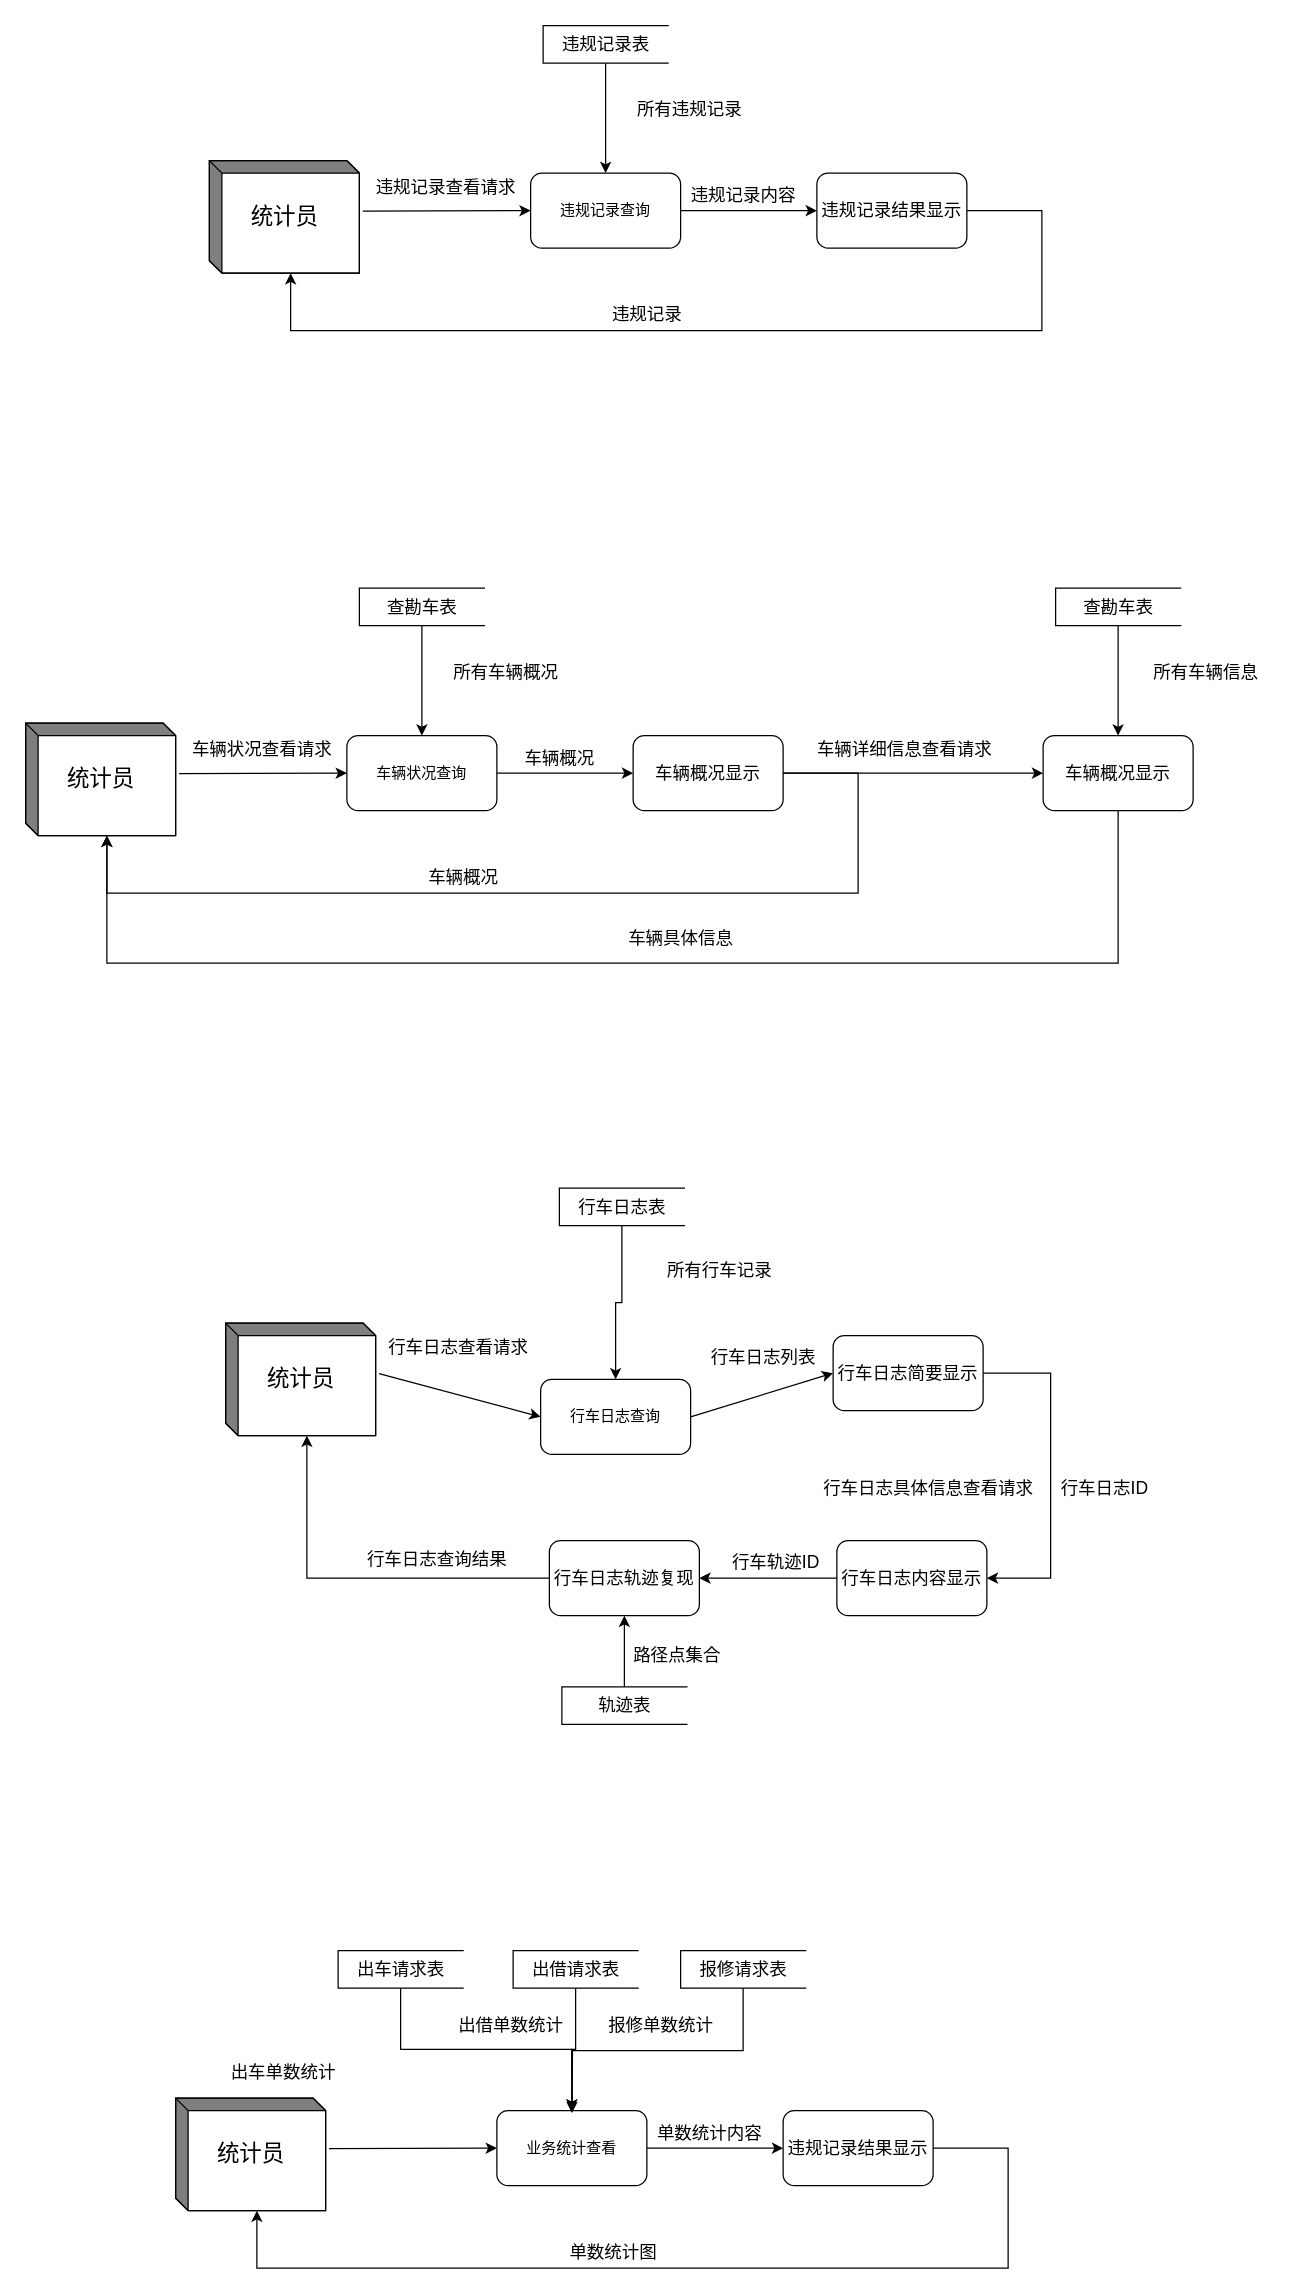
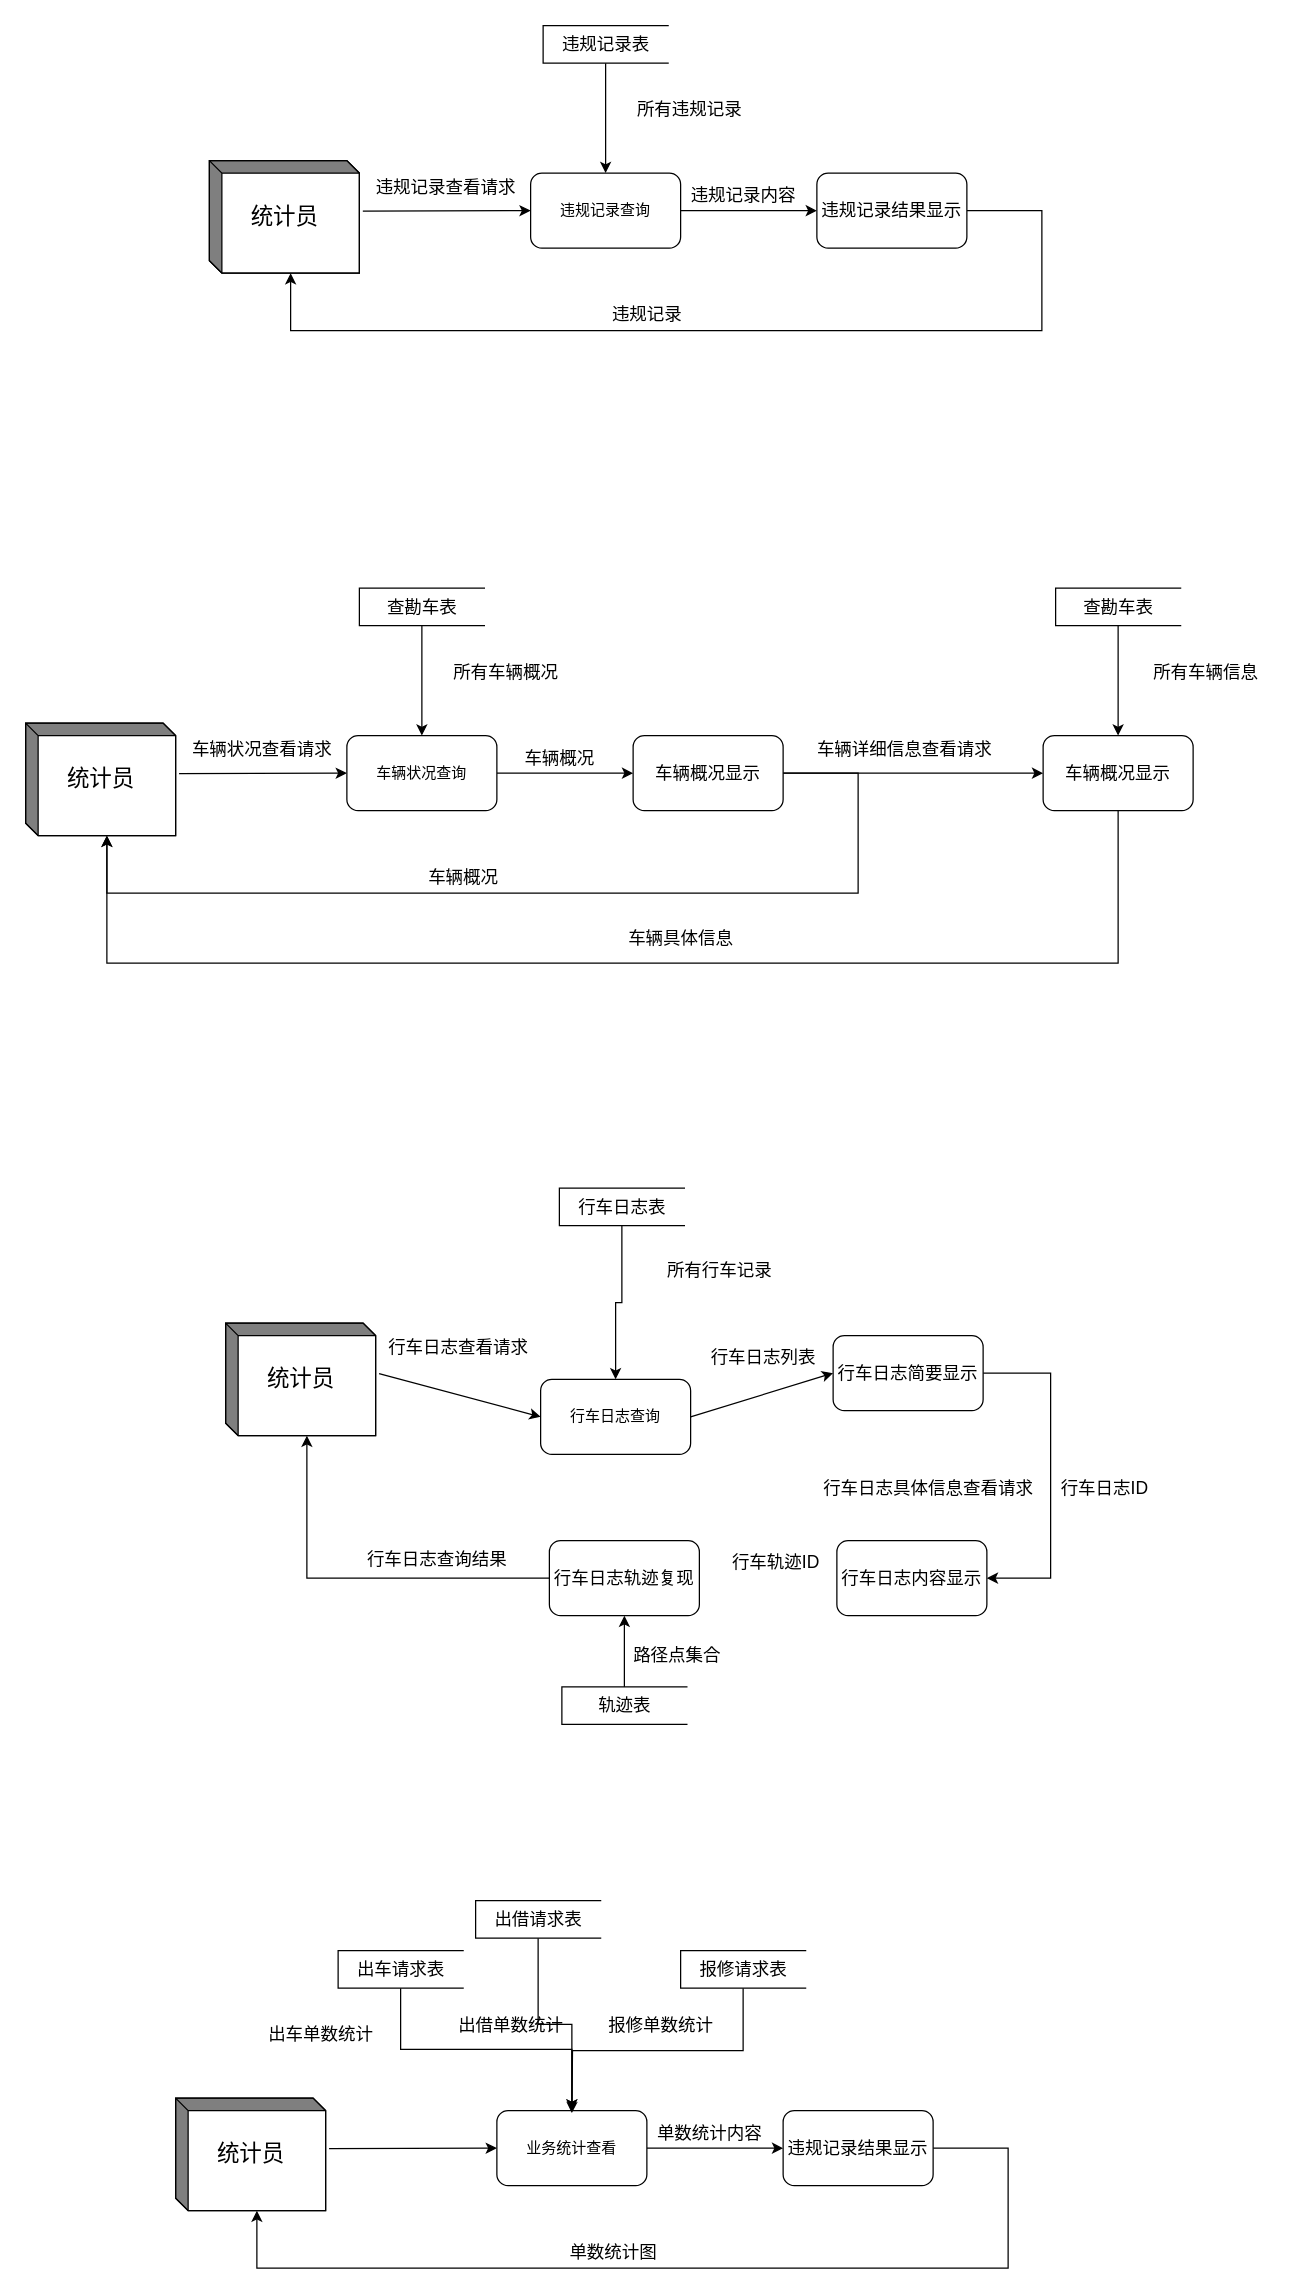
edge "行车日志内容显示" -> "行车日志轨迹复现": removed
node "出借请求表": moved (576, 1969) -> (538, 1919)
node "出车单数统计": moved (283, 2072) -> (321, 2034)
